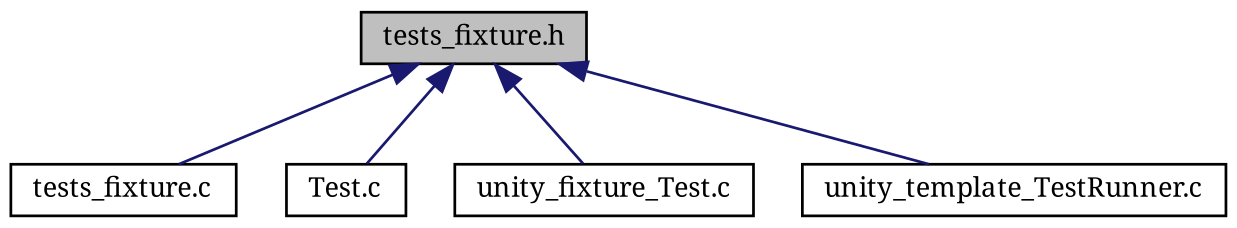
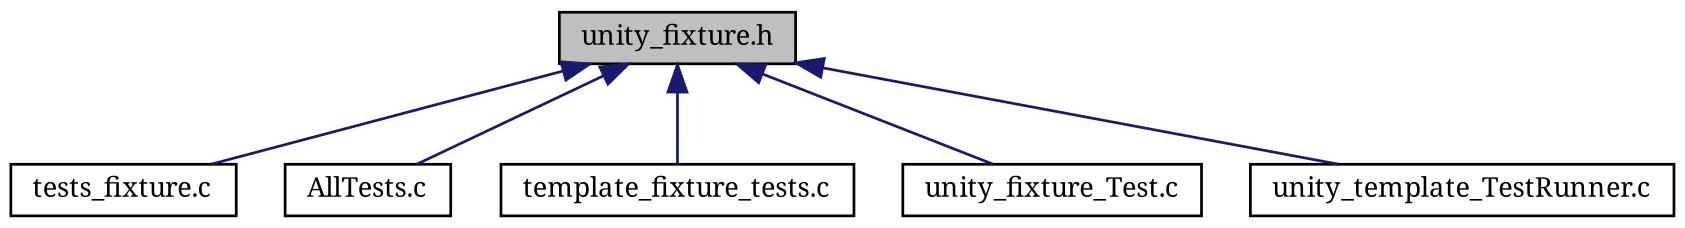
node "tests_fixture.h": label "tests_fixture.h" -> "unity_fixture.h"
node "Test.c": label "Test.c" -> "AllTests.c"
node "template_fixture_tests.c": added
